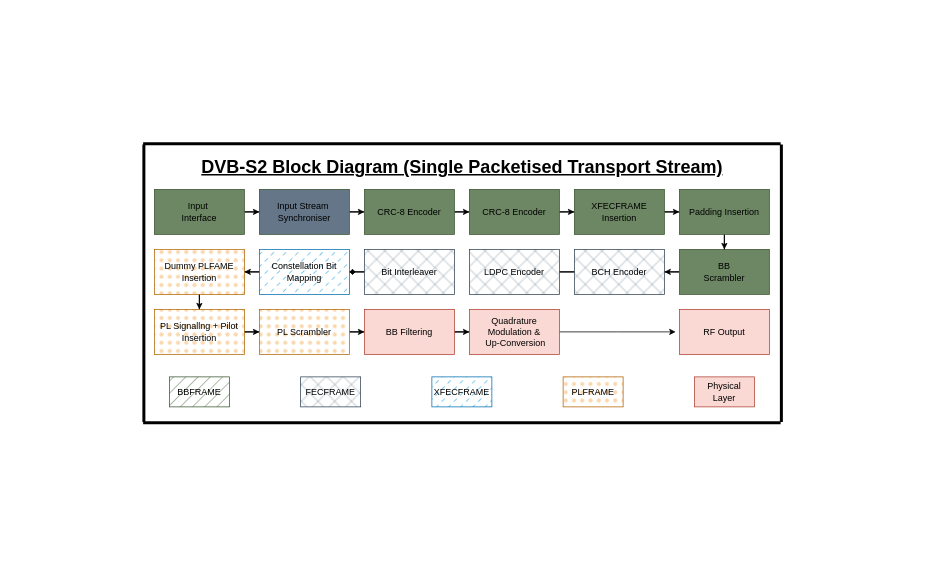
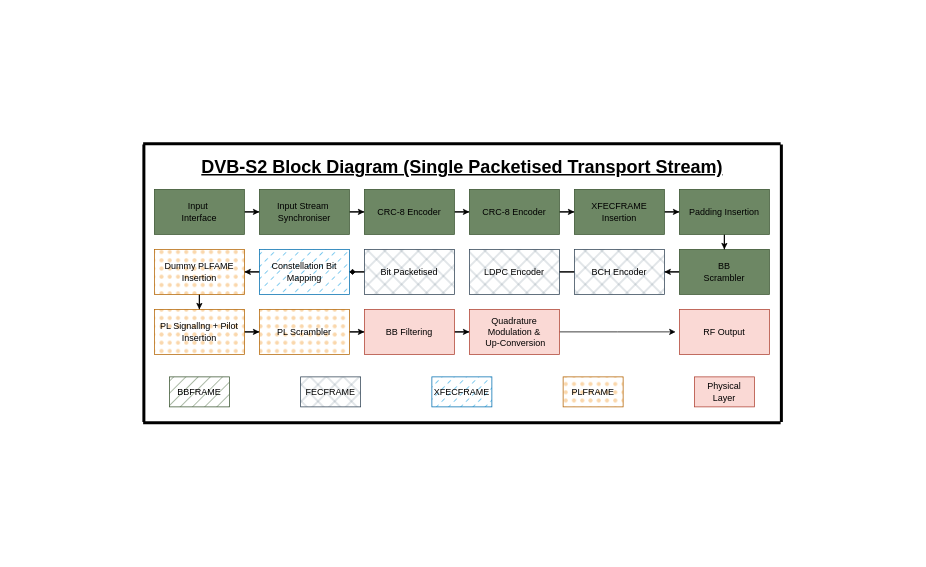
node "Input Stream Synchroniser": fillcolor #647687 -> #6d8764
node "Bit Interleaver": label "Bit Interleaver" -> "Bit Packetised"
